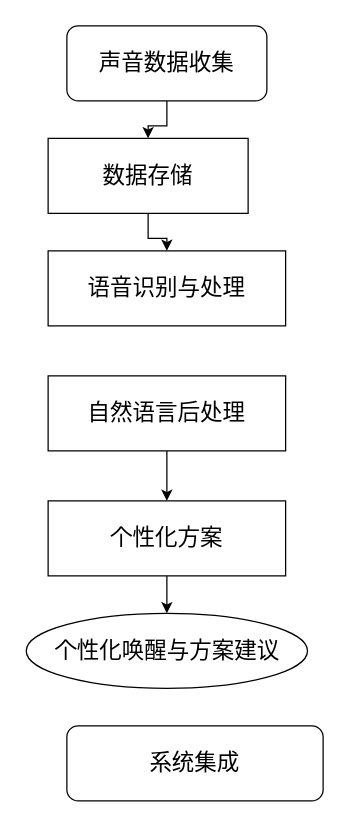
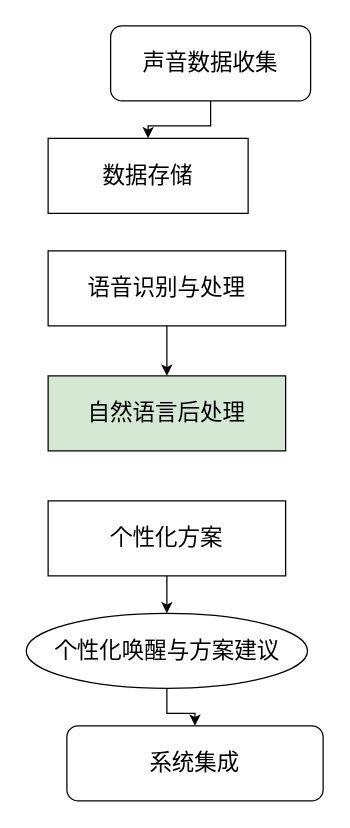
node "声音数据收集": moved (167, 63) -> (211, 63)
edge "数据存储" -> "语音识别与处理": removed
edge "语音识别与处理" -> "自然语言后处理": added
node "自然语言后处理": fillcolor #ffffff -> #d5e8d4
edge "自然语言后处理" -> "个性化方案": removed
edge "个性化唤醒与方案建议" -> "系统集成": added
